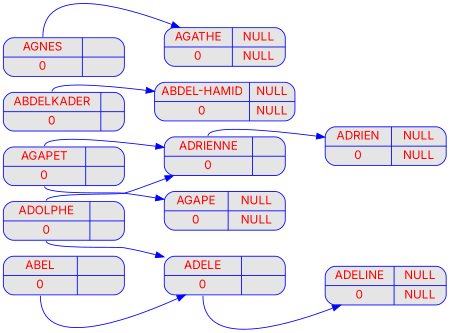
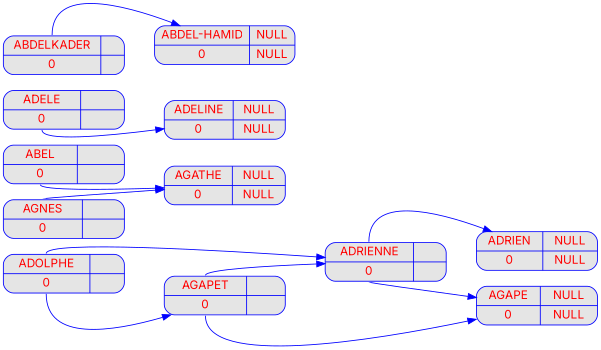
edge "ADOLPHE" -> "ADELE": now "ADOLPHE" -> "AGAPET"
edge "ADRIENNE" -> "AGAPE": added
edge "ABEL" -> "ADELE": now "ABEL" -> "AGATHE"
